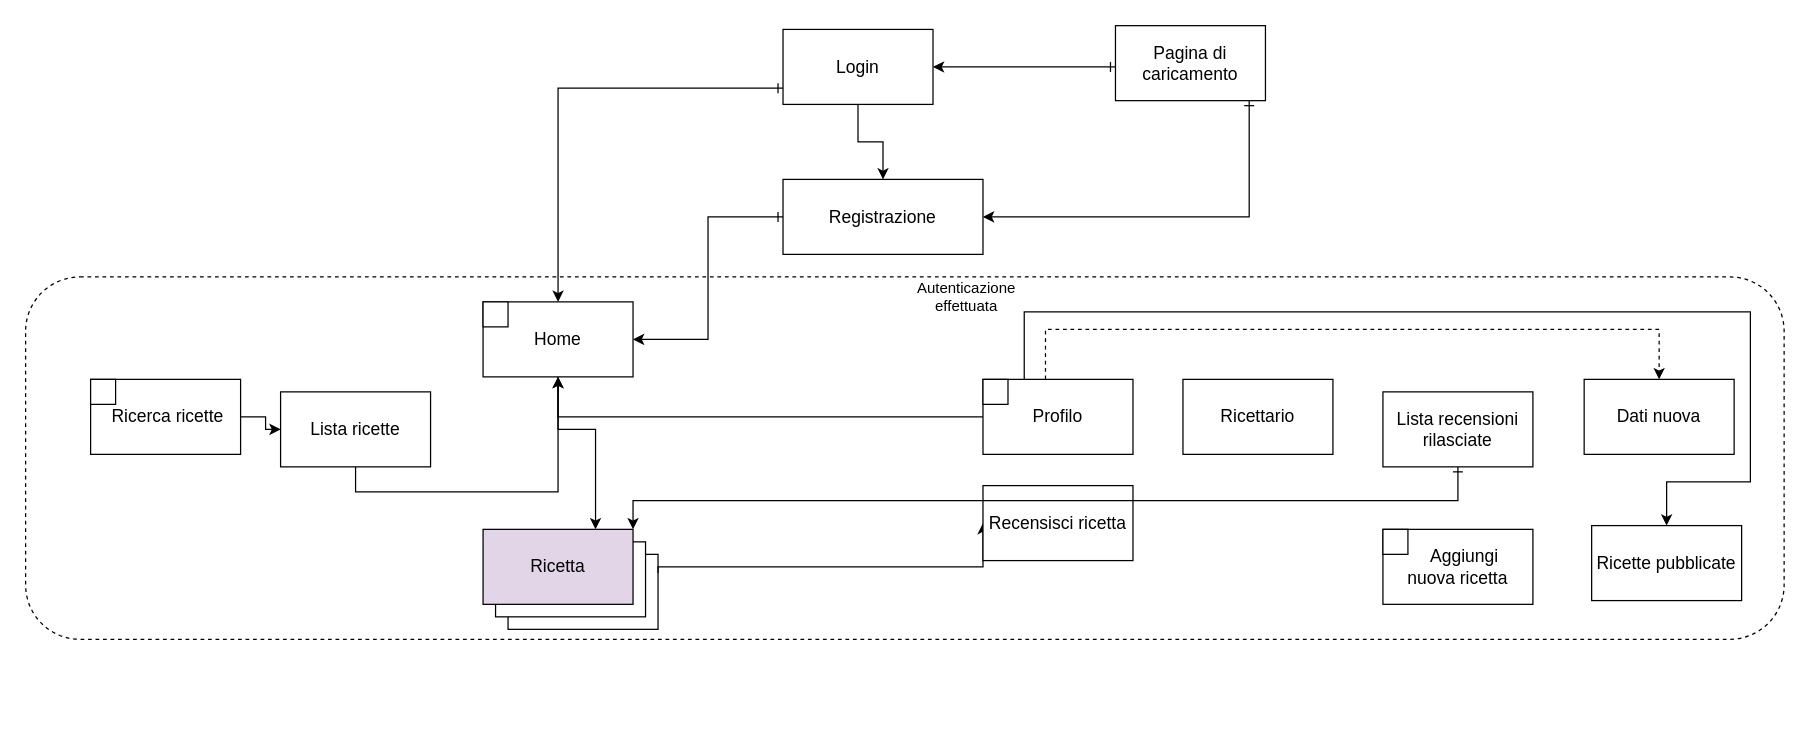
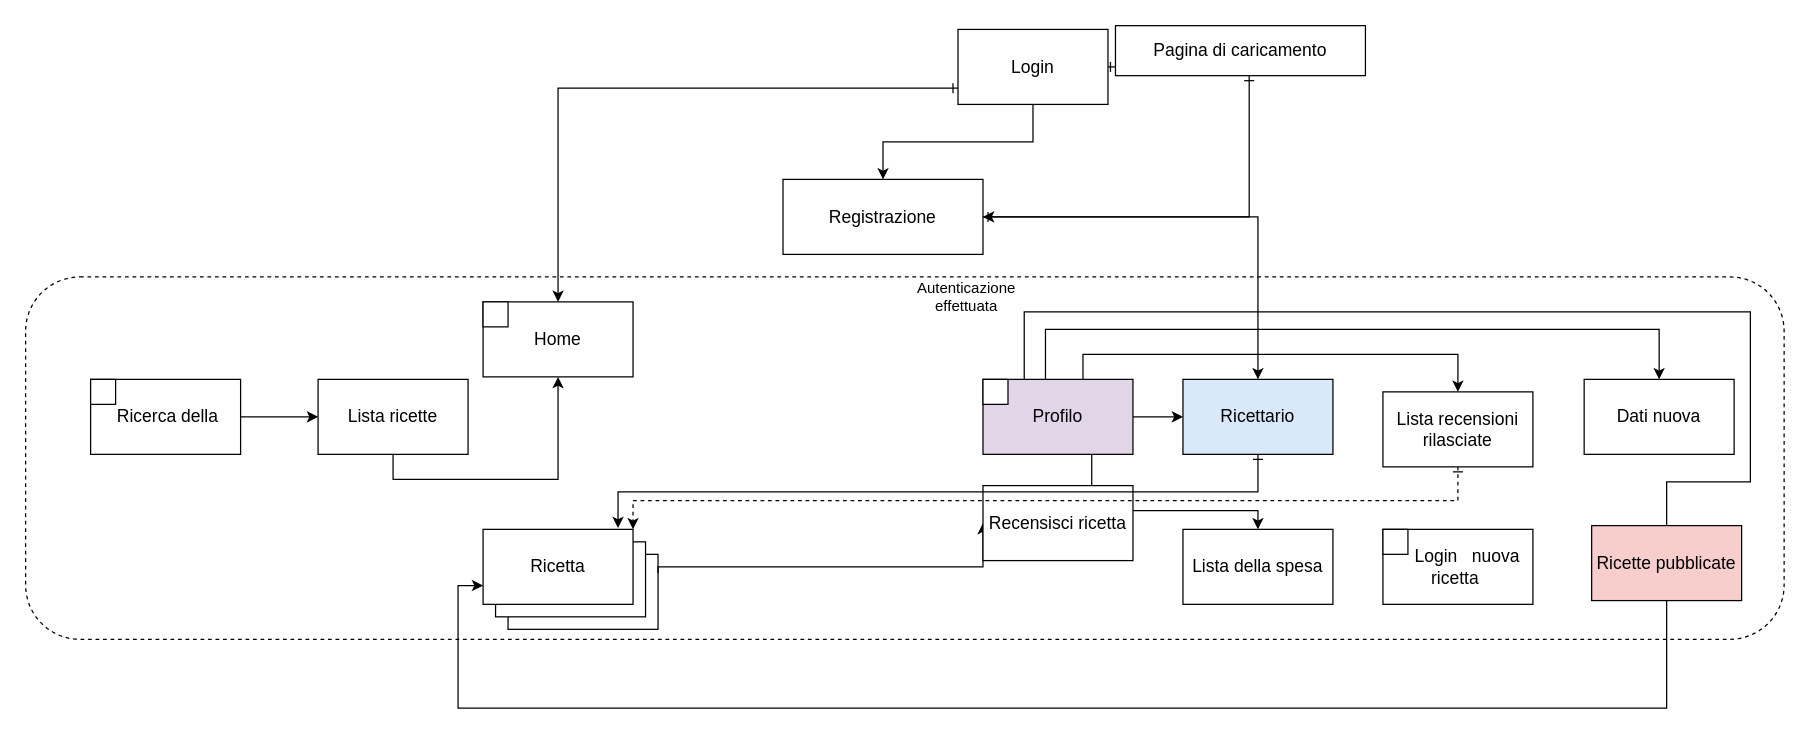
node "Pagina di caricamento": size 150x75 -> 250x50
node "Login": moved (858, 67) -> (1033, 67)
edge "Registrazione" -- "Home": now "Registrazione" -- "Ricettario"
edge "Profilo" -> "Dati nuova": style dashed -> solid
edge "Profilo" -> "Lista recensioni rilasciate": added
node "Ricerca ricette": label "Ricerca ricette" -> "Ricerca della"
edge "Profilo" -> "Home": now "Profilo" -> "Ricettario"
node "Profilo": fillcolor #ffffff -> #e1d5e7
node "Ricettario": fillcolor #ffffff -> #dae8fc
node "Lista ricette": moved (356, 429) -> (393, 417)
edge "Home" -> "Ricetta": removed
edge "Ricettario" -- "Ricetta": added
edge "Lista recensioni rilasciate" -- "Ricetta": style solid -> dashed
edge "Profilo" -> "Lista della spesa": added
edge "Profilo" -> "Ricette pubblicate": arrowhead classic -> none
node "Ricette pubblicate": fillcolor #ffffff -> #f8cecc
node "Ricetta": fillcolor #e1d5e7 -> #ffffff
node "Lista della spesa": added
node "Aggiungi nuova ricetta": label "Aggiungi nuova ricetta" -> "Login nuova ricetta"
edge "Ricette pubblicate" -> "Ricetta": added
